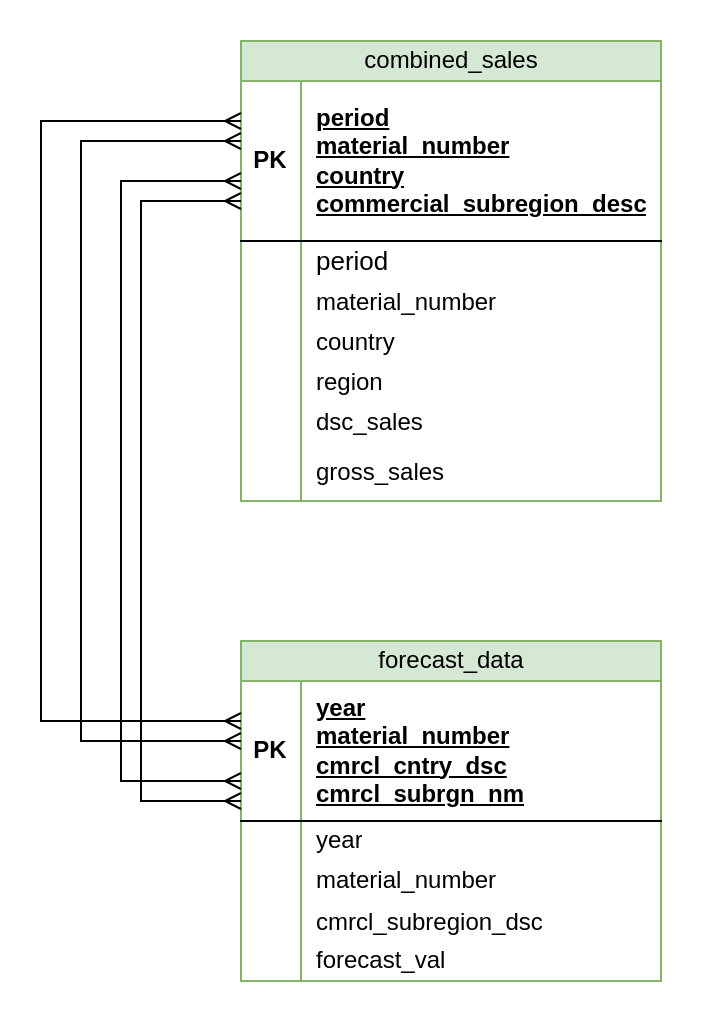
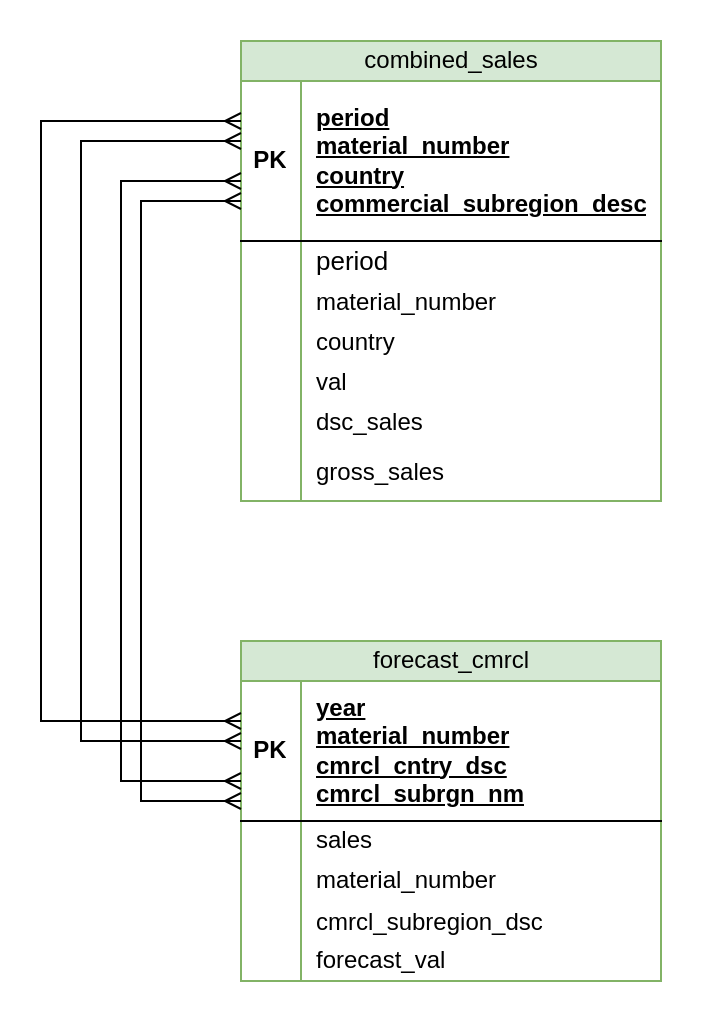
node "region": label "region" -> "val"
node "forecast_data": label "forecast_data" -> "forecast_cmrcl"
node "year": label "year" -> "sales"
